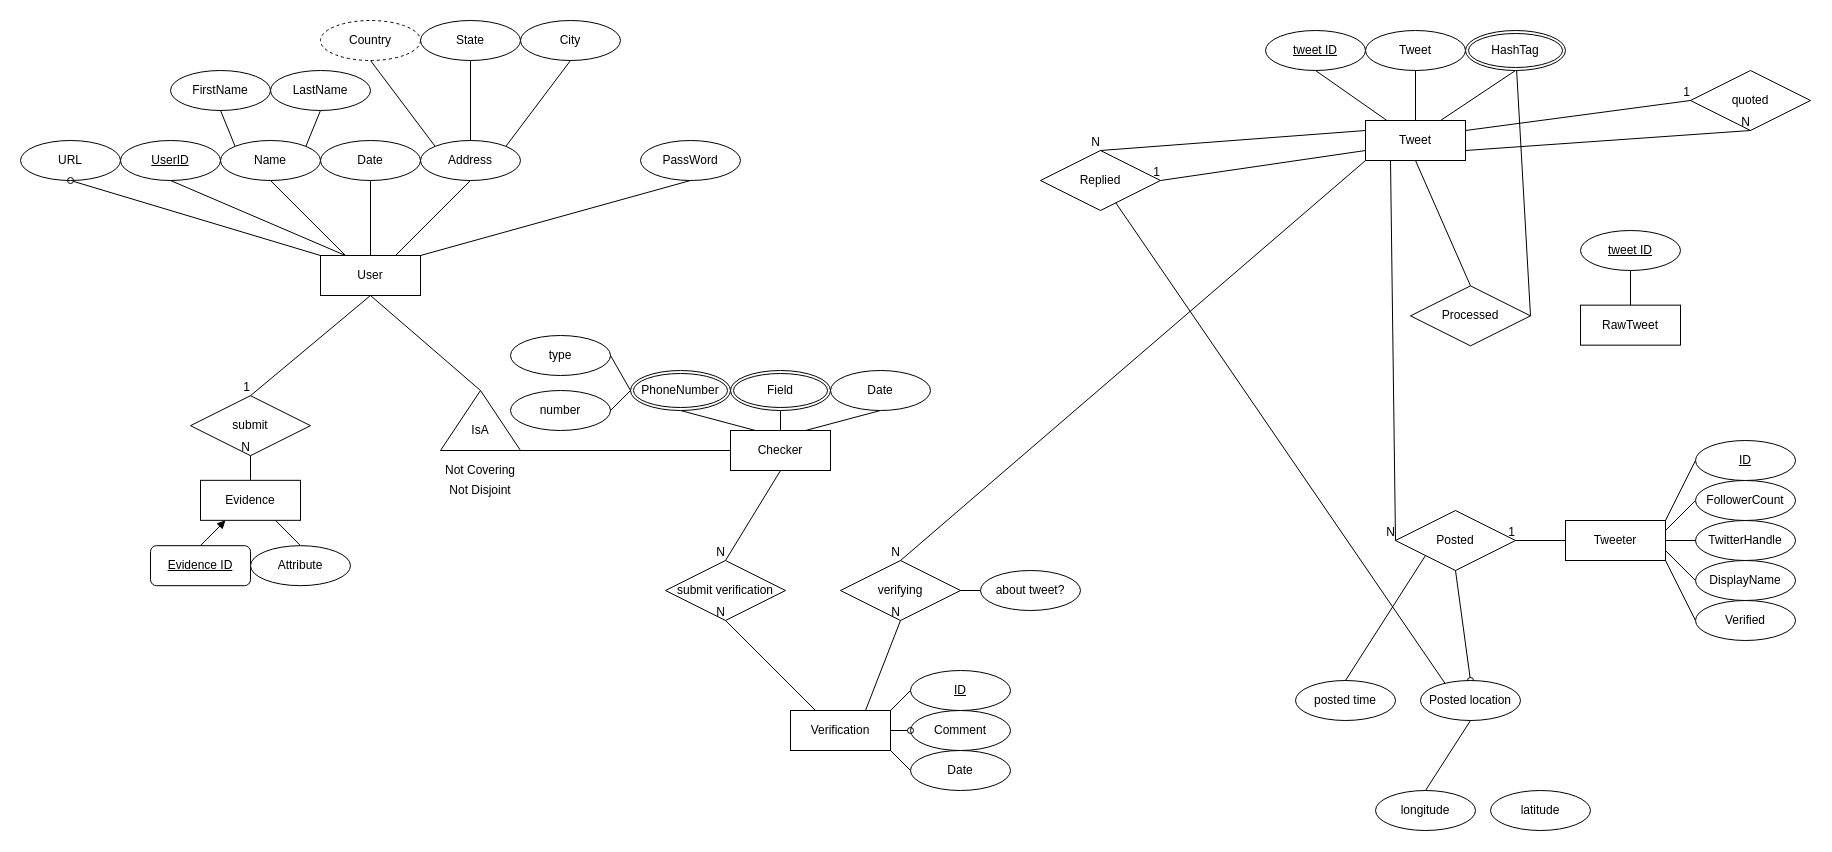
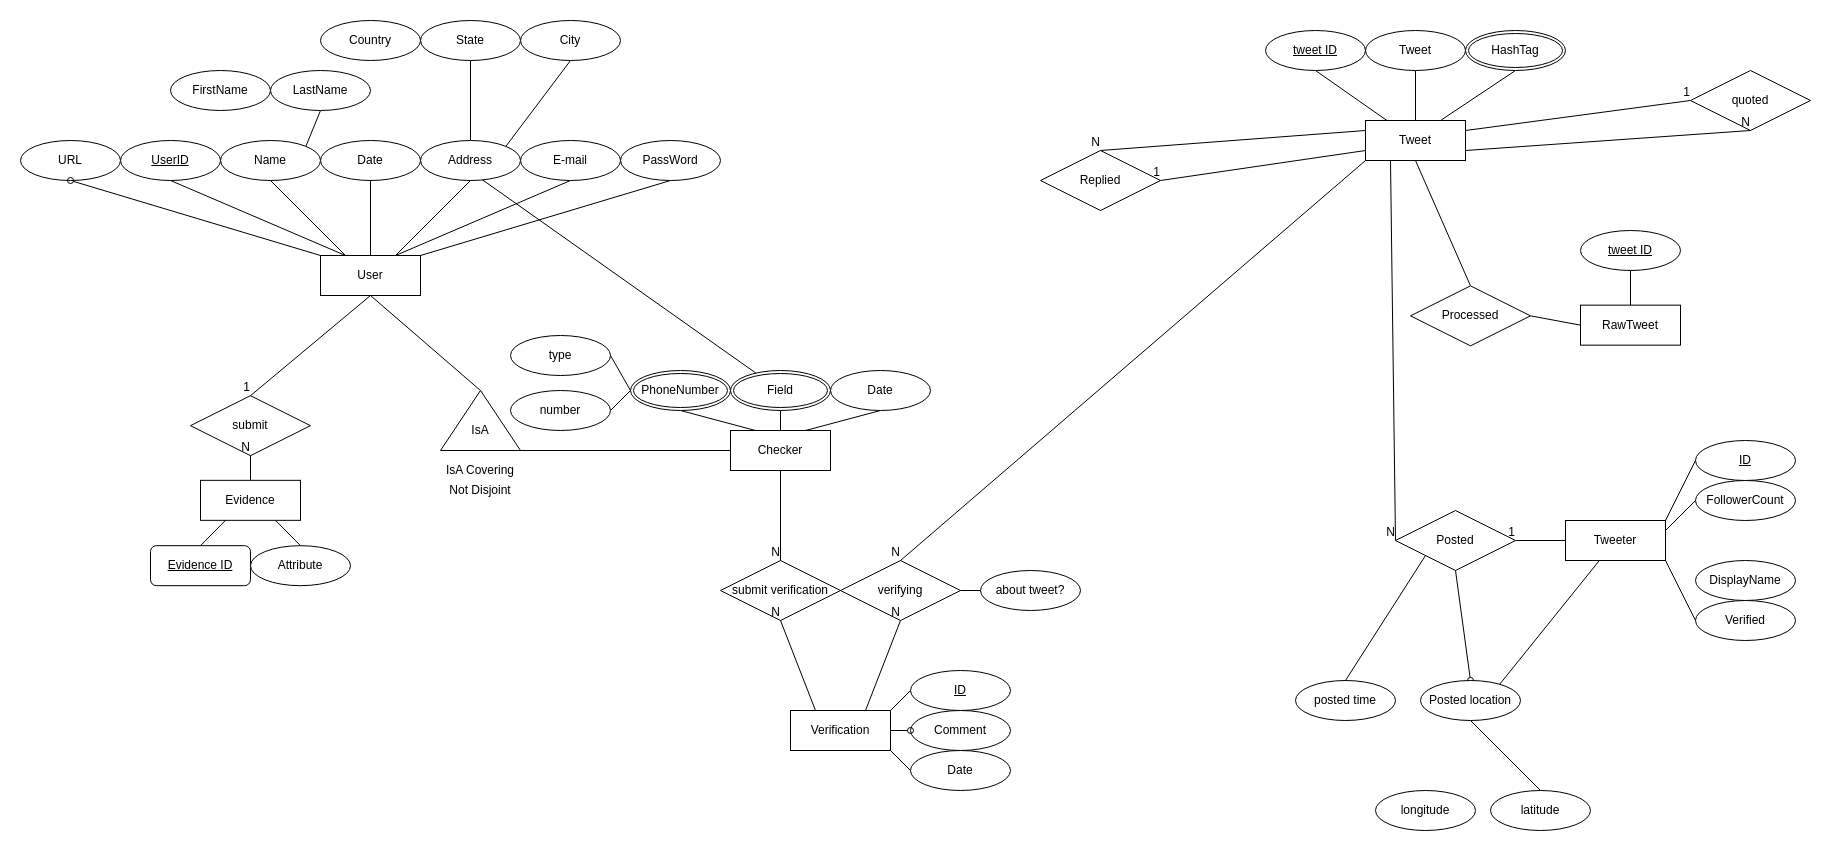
node "Country": style dashed -> solid
edge "Country" -- "Address": now "Field" -- "Address"
edge "FirstName" -- "Name": removed
node "E-mail": added
node "PassWord": moved (691, 161) -> (671, 161)
edge "HashTag" -- "Processed": now "RawTweet" -- "Processed"
edge "E-mail" -- "User": added
edge "Replied" -- "Posted location": now "latitude" -- "Posted location"
node "Not Covering": label "Not Covering" -> "IsA Covering"
edge "Evidence ID" -> "Evidence": arrowhead block -> none
edge "Tweeter" -- "TwitterHandle": removed
node "TwitterHandle": removed
edge "Tweeter" -- "DisplayName": removed
node "submit verification": moved (726, 591) -> (781, 591)
edge "Posted location" -- "longitude": now "Posted location" -- "Tweeter"
